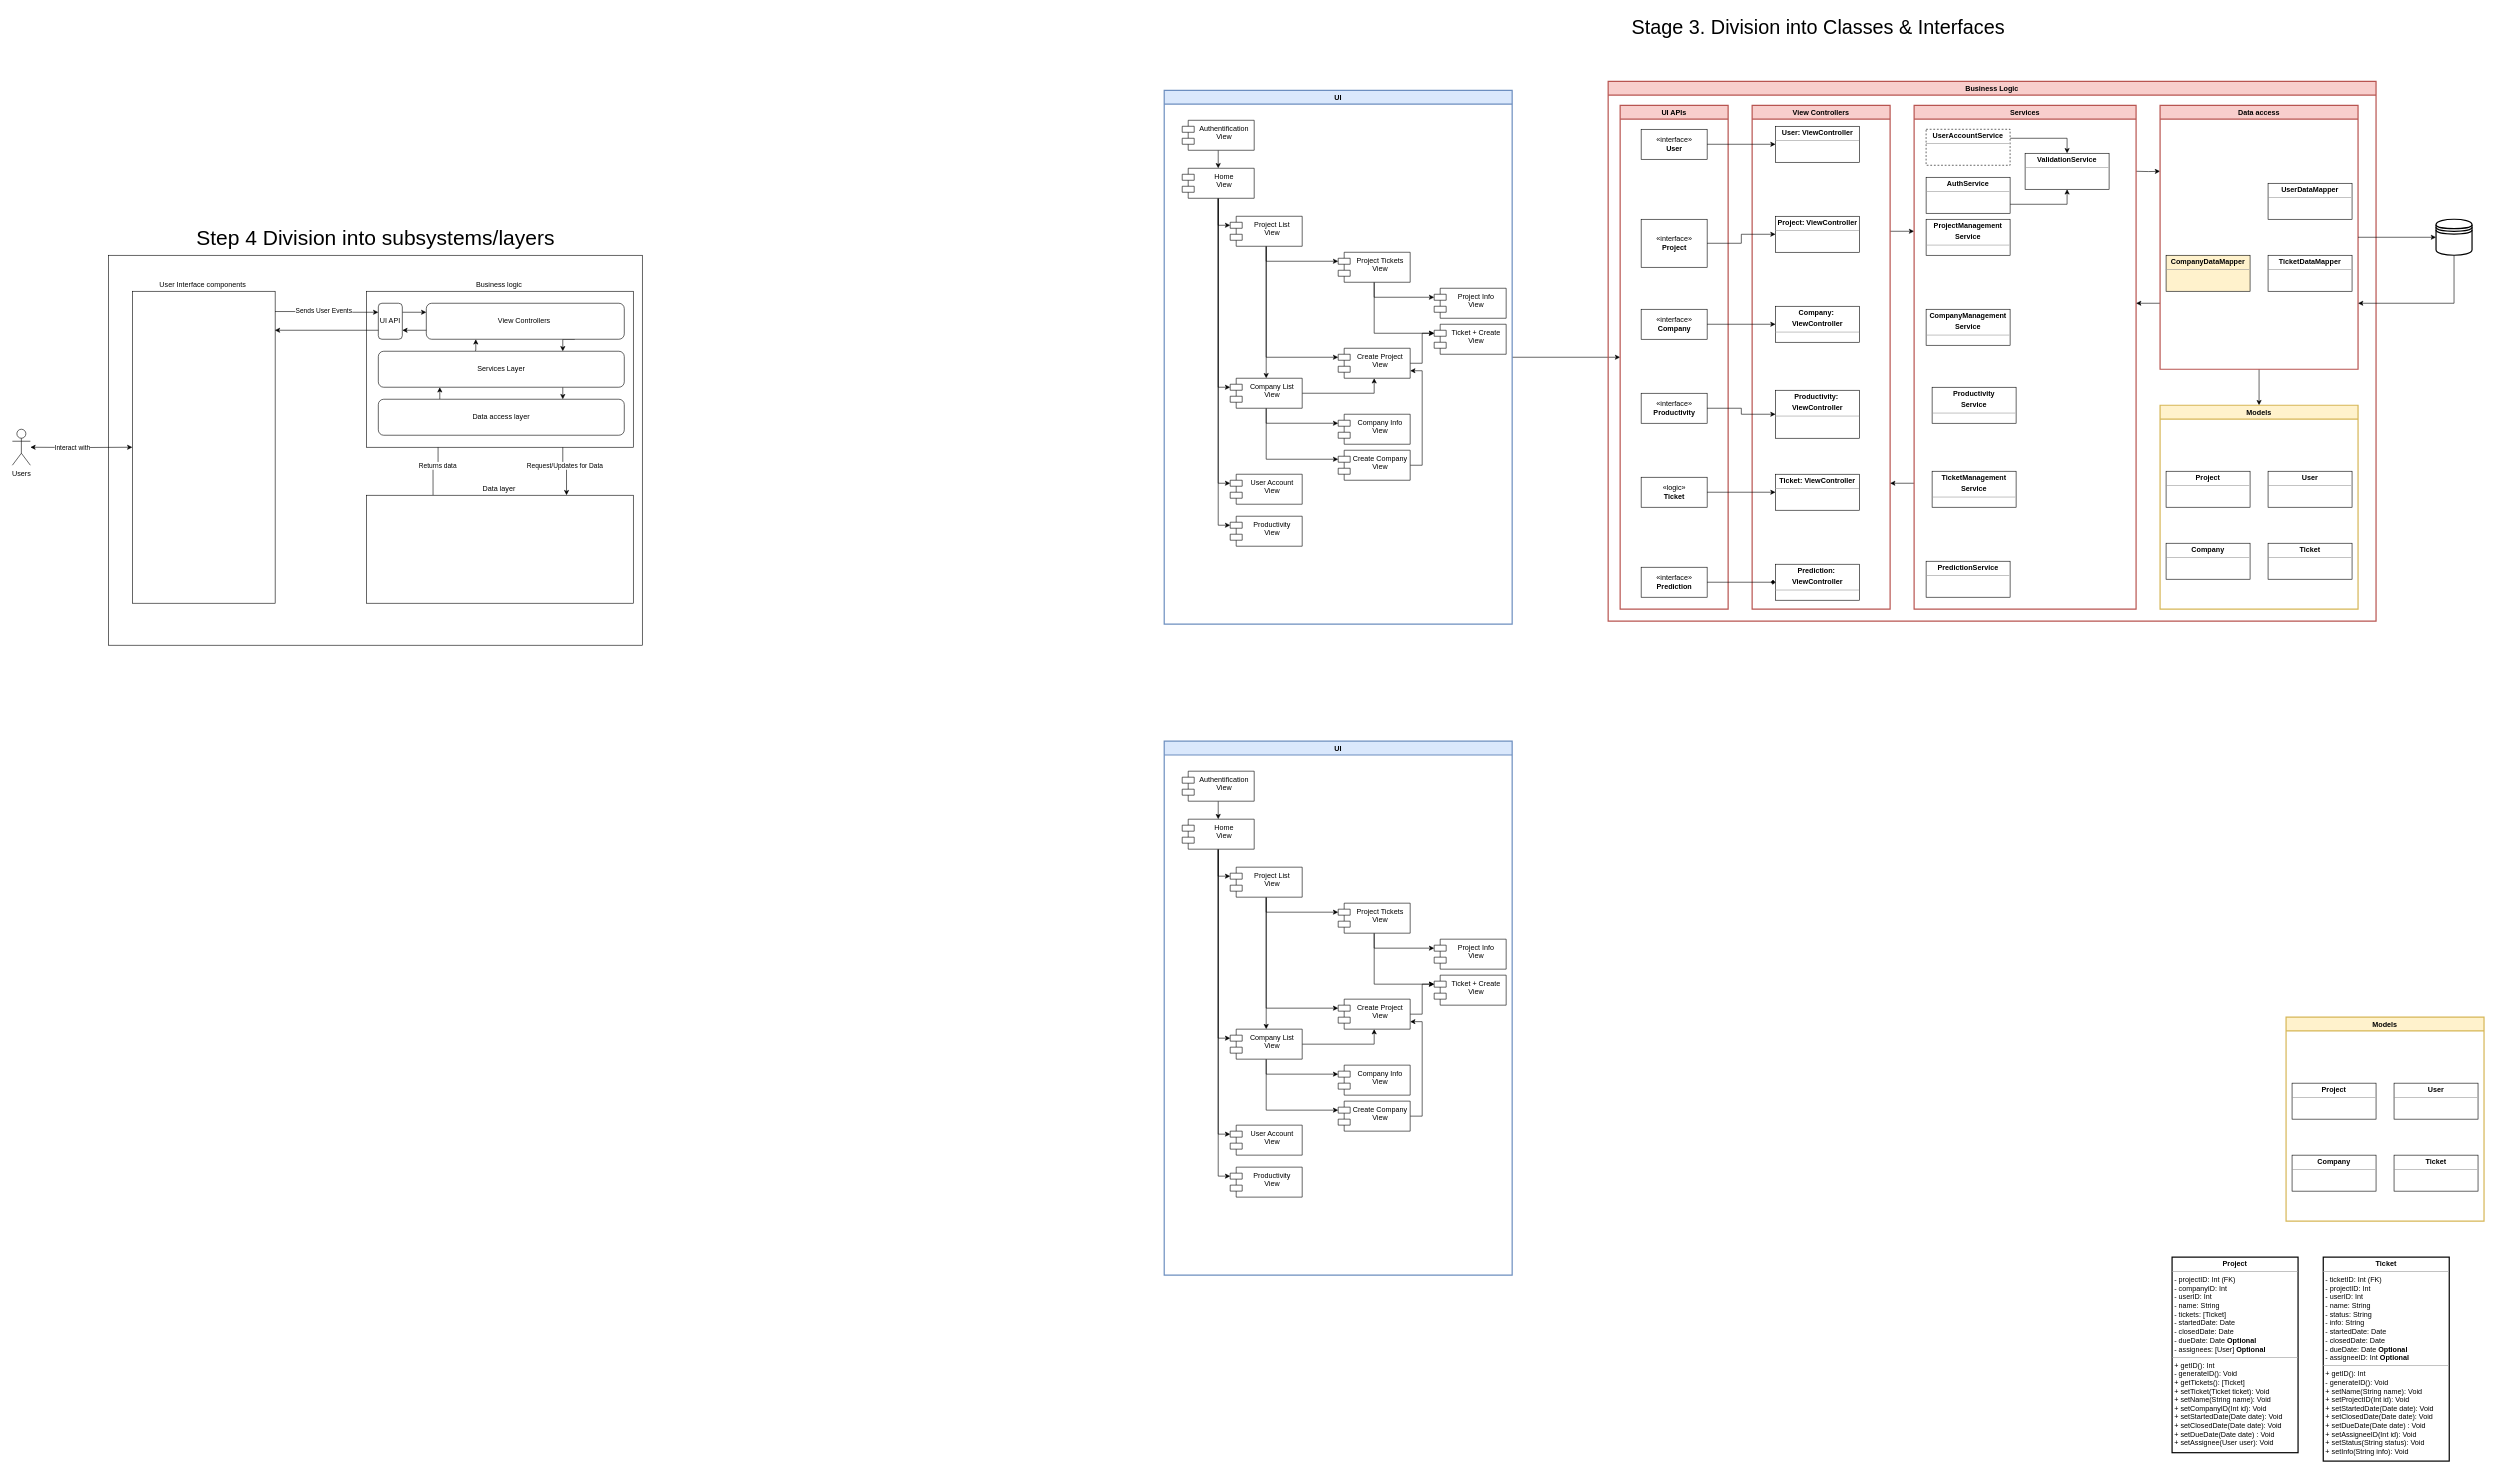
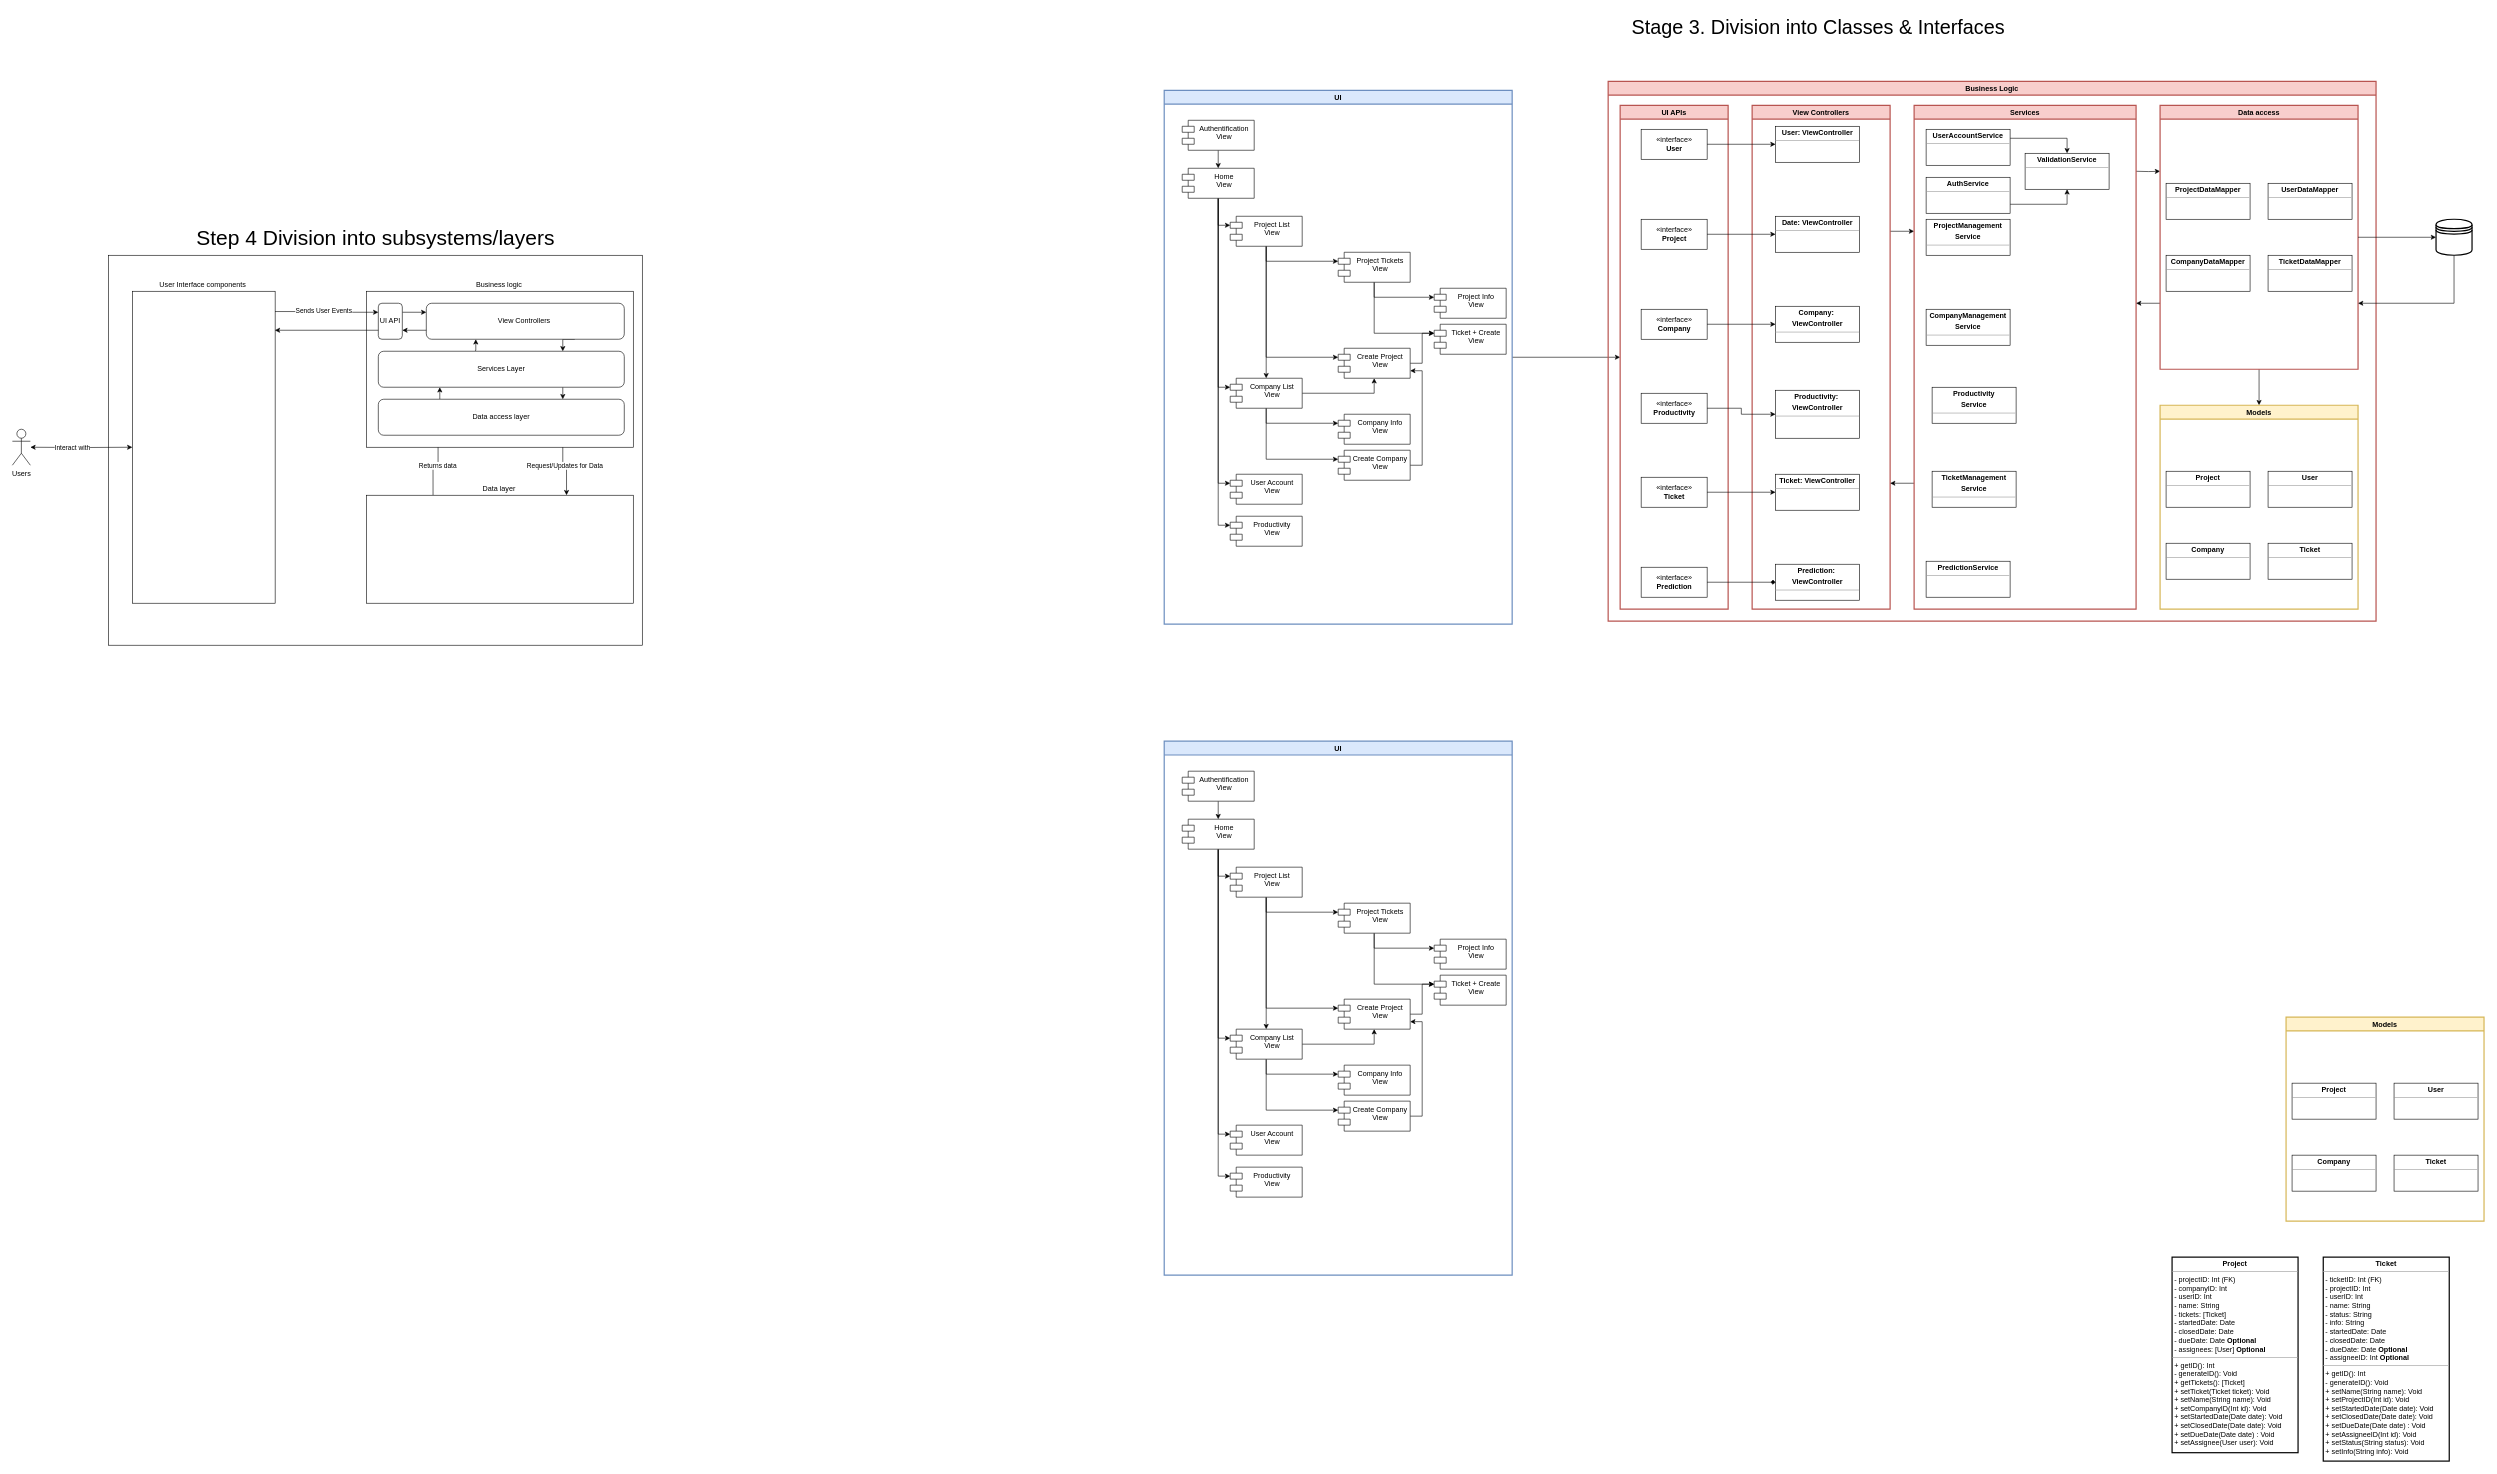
node "UserAccountService": style dashed -> solid
node "ProjectDataMapper": added
node "Project: ViewController": label "Project: ViewController" -> "Date: ViewController"
node "«interface» Project": size 66x48 -> 66x30
node "CompanyDataMapper": fillcolor #fff2cc -> #ffffff
node "«logic» Ticket": label "«logic» Ticket" -> "«interface» Ticket"
